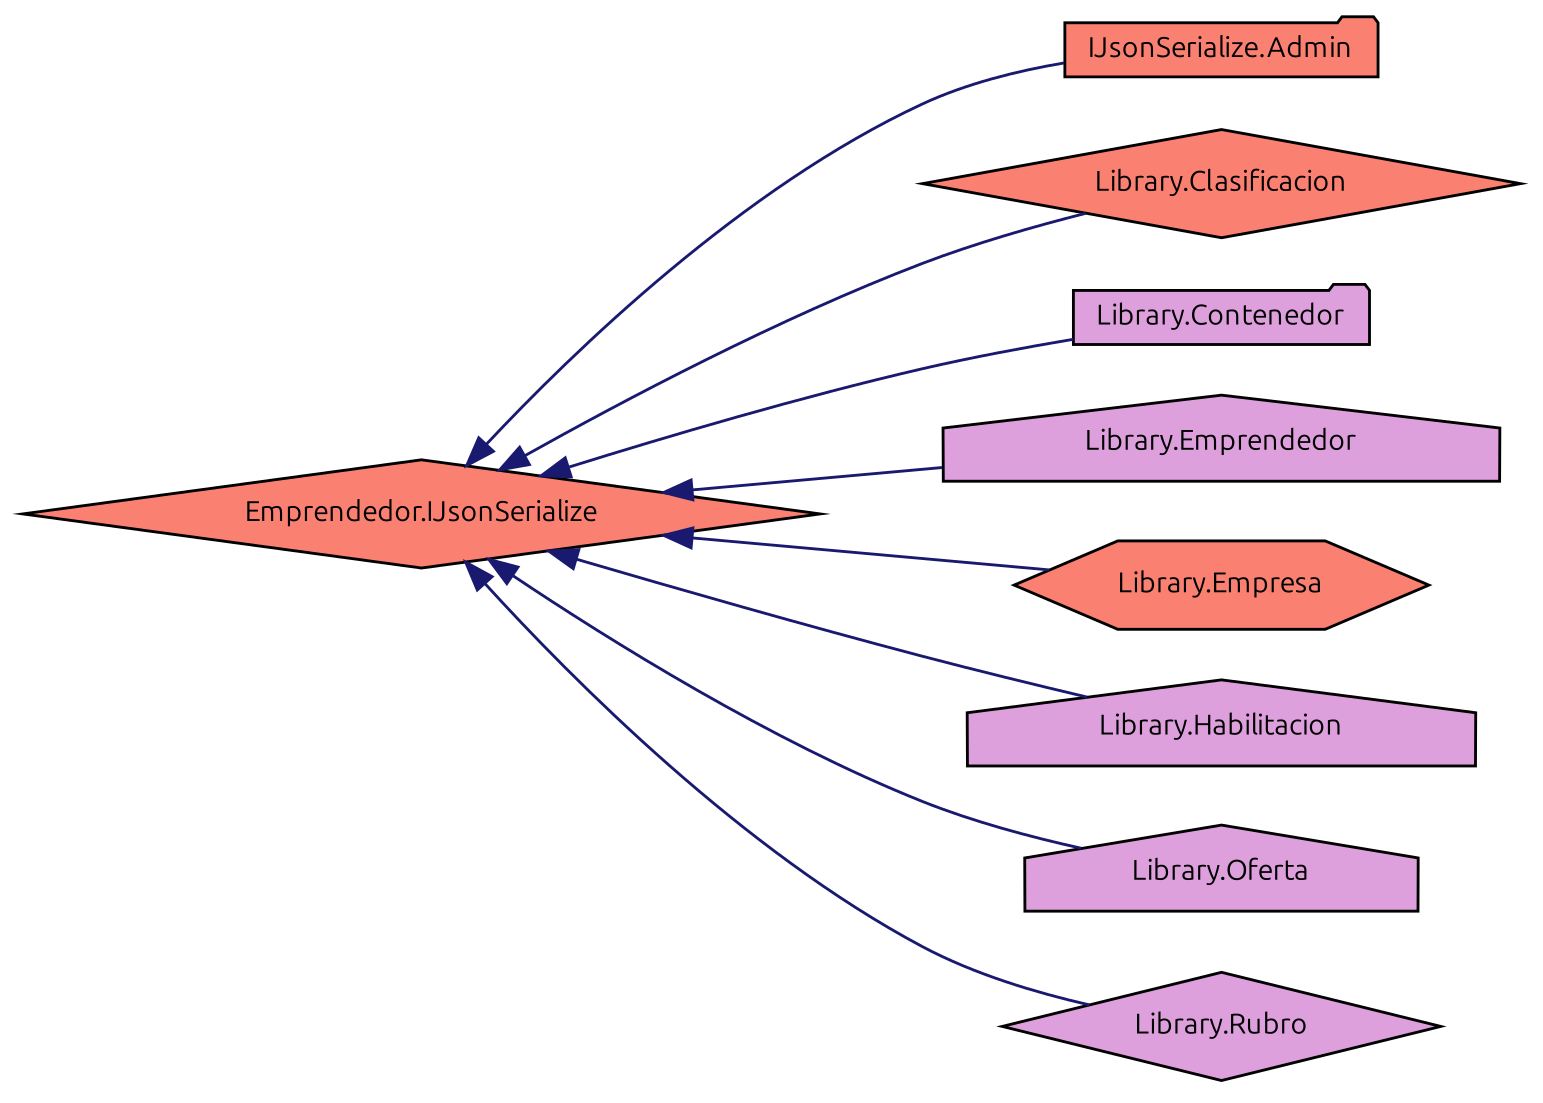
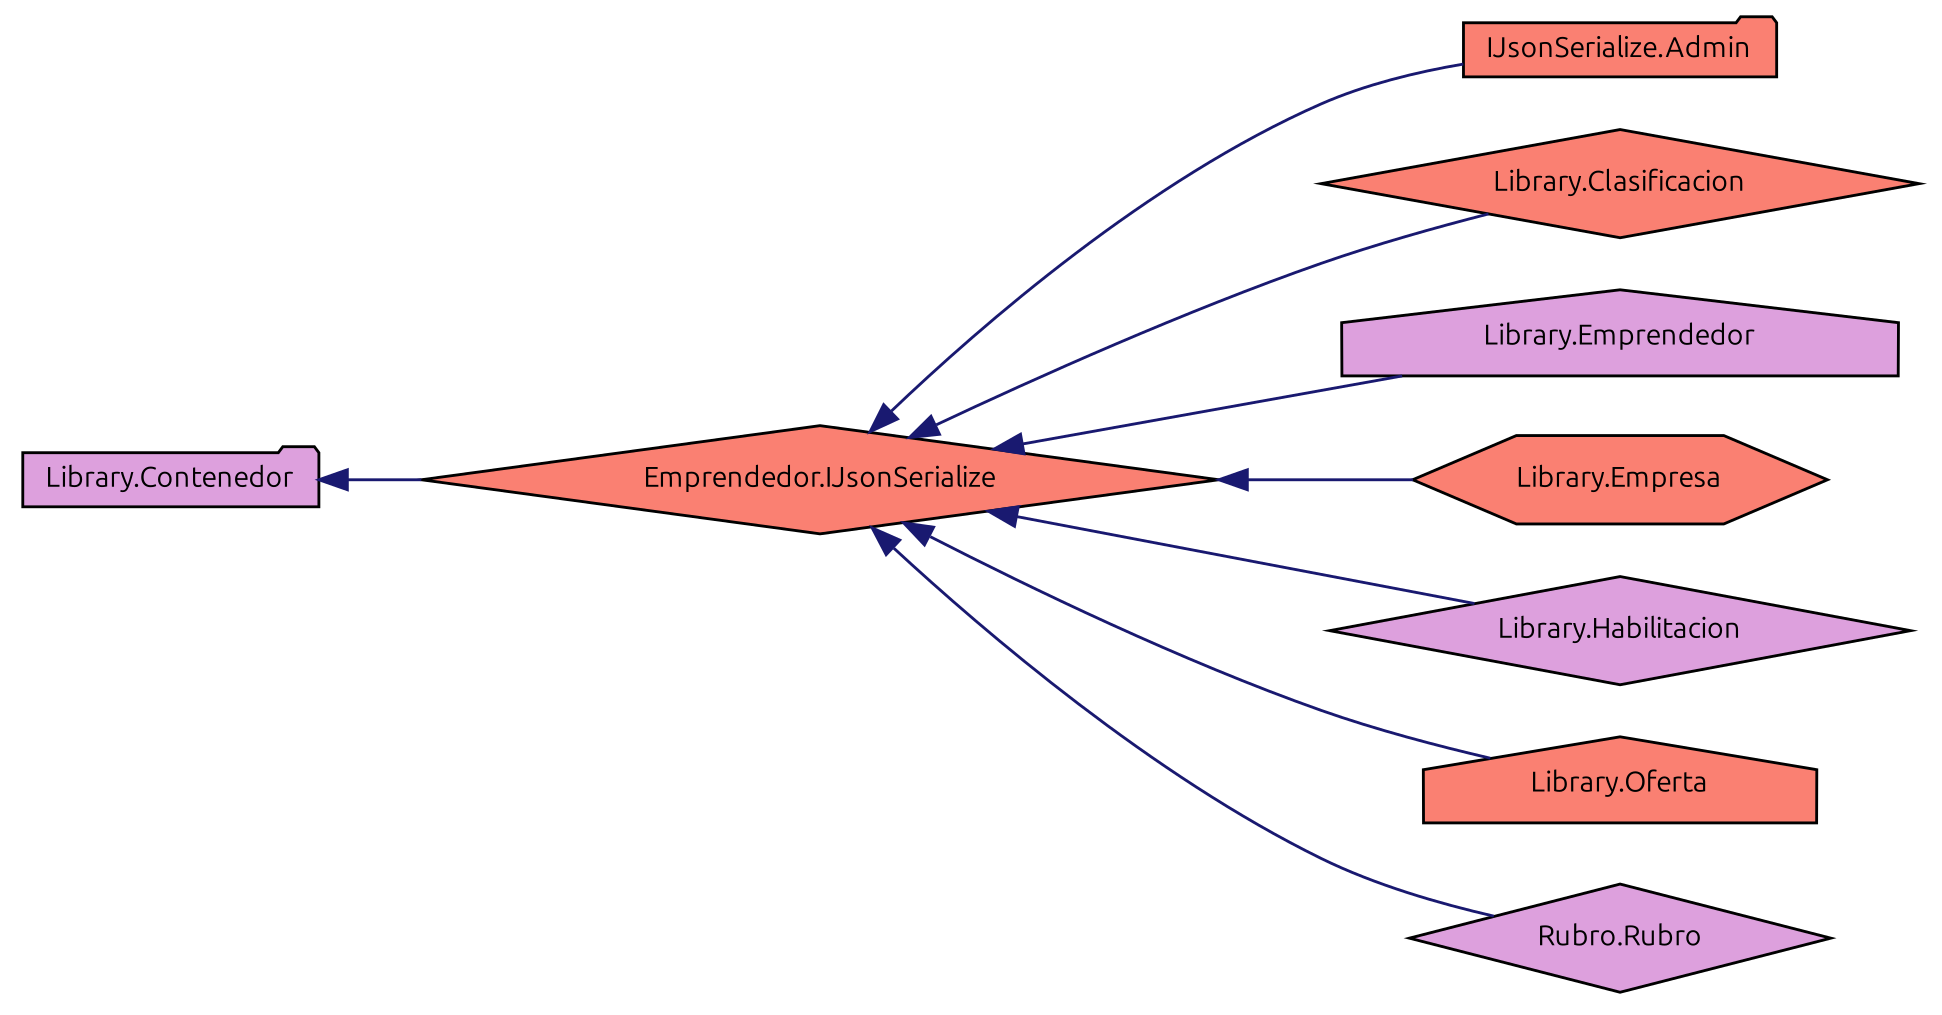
edge "Library.Contenedor" -> "Emprendedor.IJsonSerialize": reversed
node "Library.Habilitacion": shape house -> diamond
node "Library.Oferta": fillcolor plum -> salmon
node "Library.Rubro": label "Library.Rubro" -> "Rubro.Rubro"
